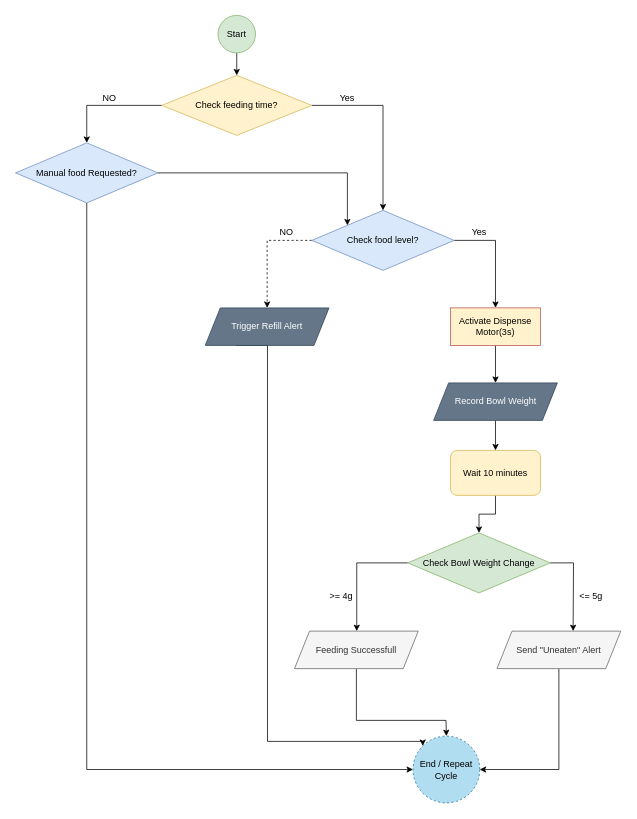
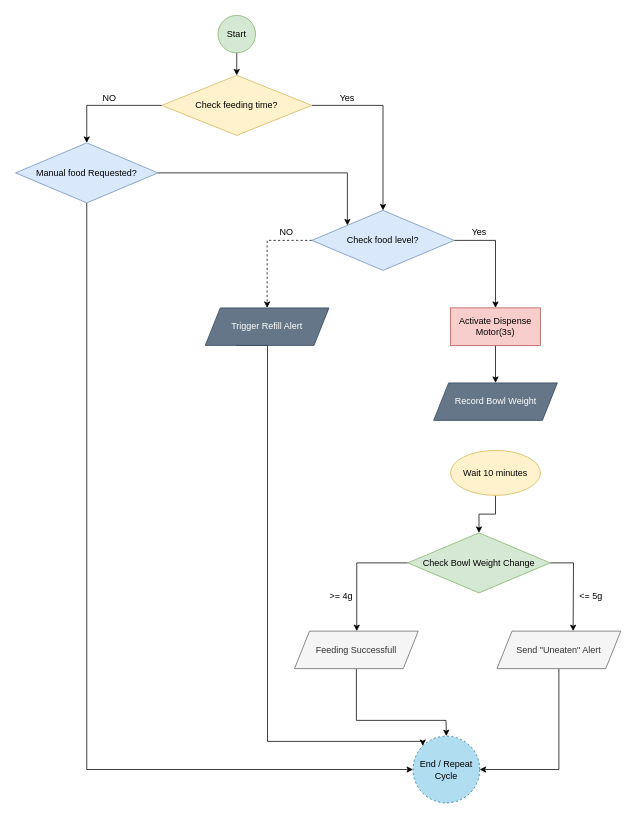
node "Activate Dispense Motor(3s)": fillcolor #fff2cc -> #f8cecc
edge "Record Bowl Weight" -> "Wait 10 minutes": removed
node "Wait 10 minutes": shape rounded rectangle -> ellipse
